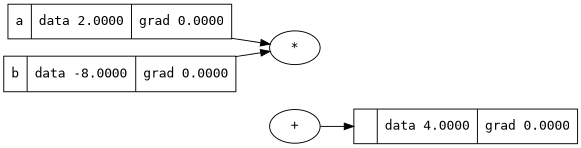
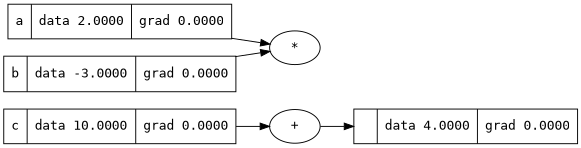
node "b": text "data -8.0000" -> "data -3.0000"
node "c": added
